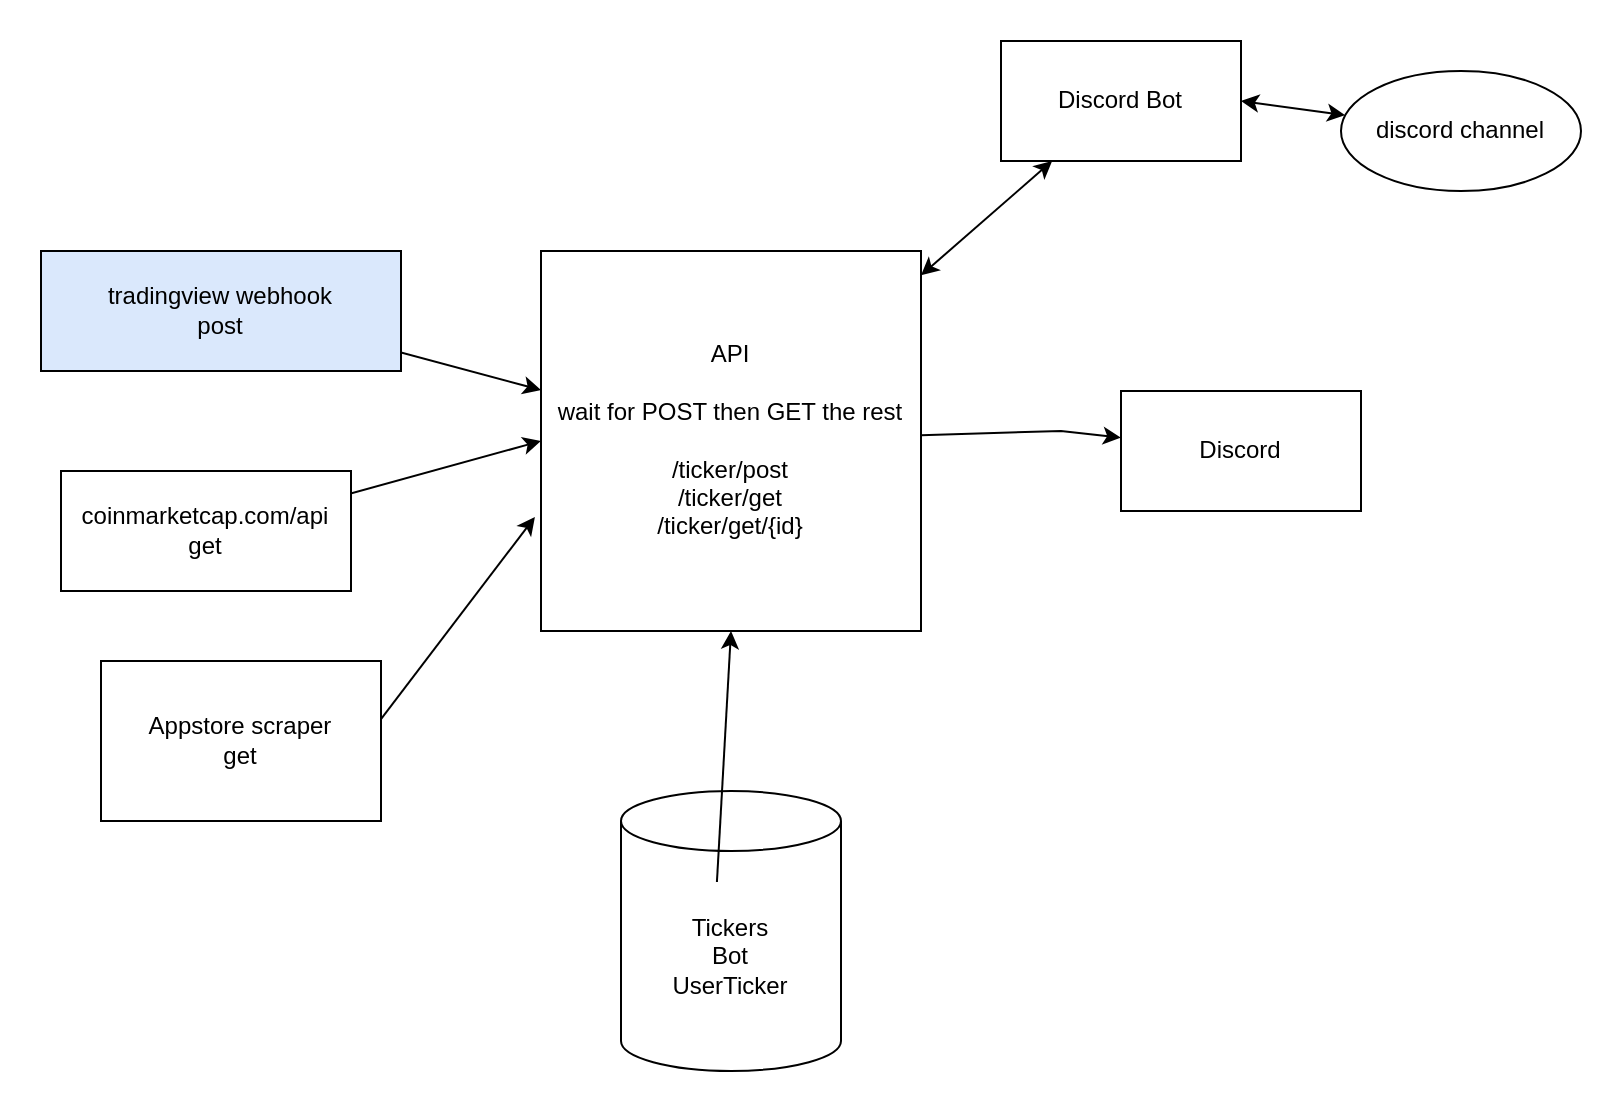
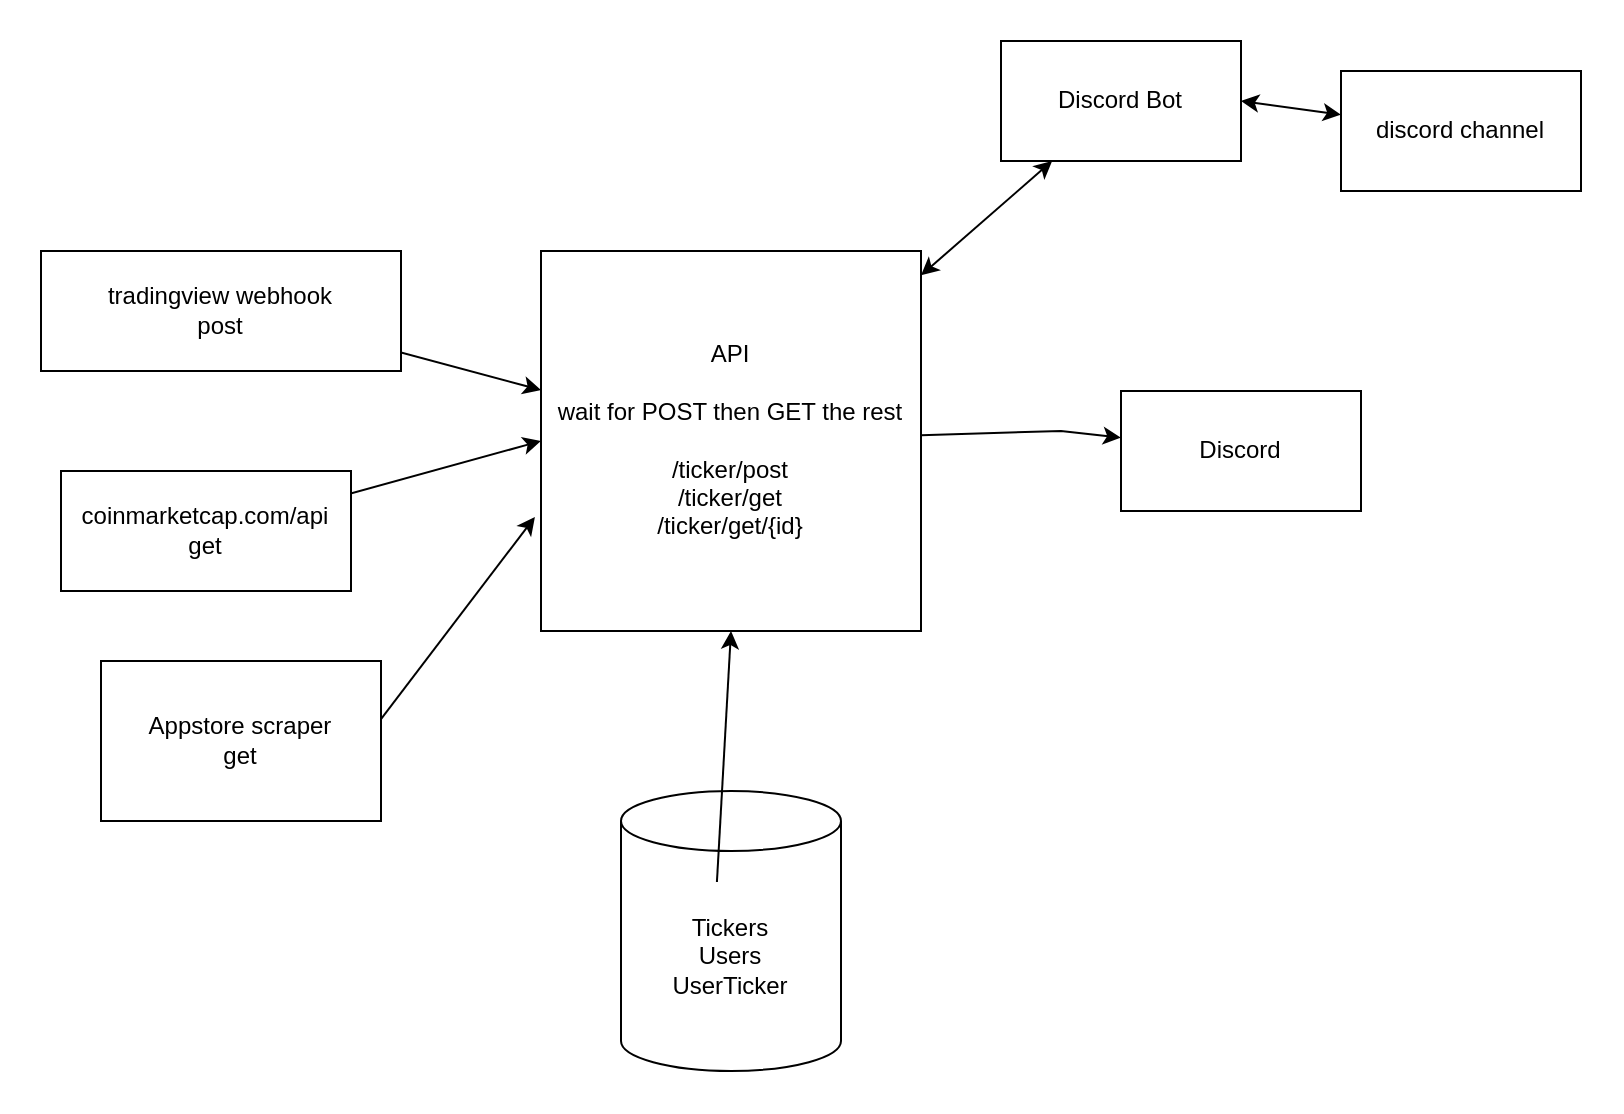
node "discord channel": shape ellipse -> rectangle
node "tradingview webhook post": fillcolor #dae8fc -> #ffffff
node "Tickers Bot UserTicker": label "Tickers Bot UserTicker" -> "Tickers Users UserTicker"
